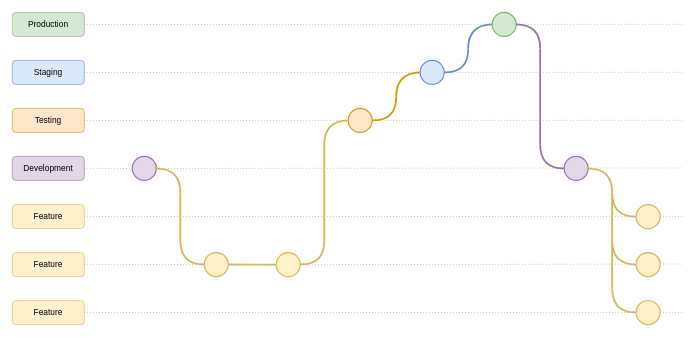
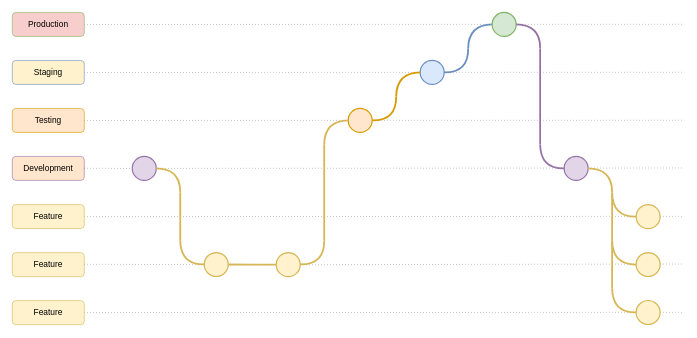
node "Production": fillcolor #d5e8d4 -> #f8cecc
node "Staging": fillcolor #dae8fc -> #fff2cc
node "Development": fillcolor #e1d5e7 -> #ffe6cc
